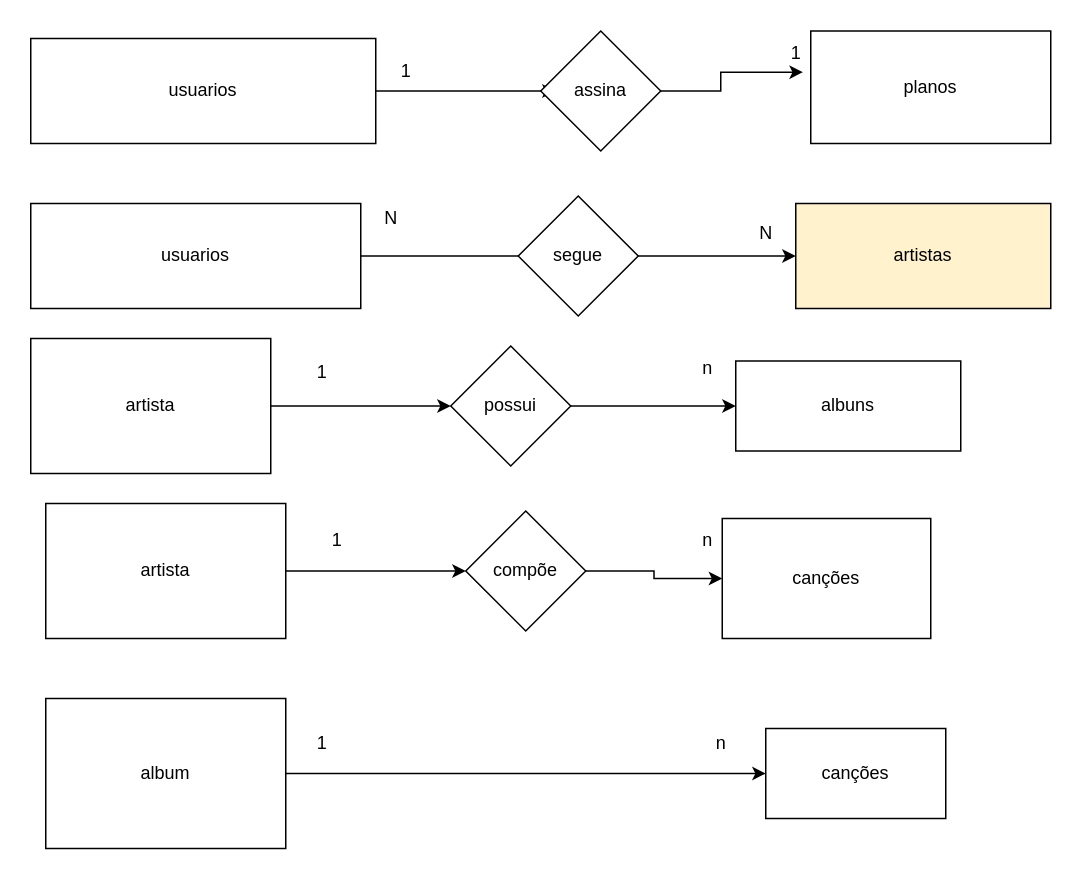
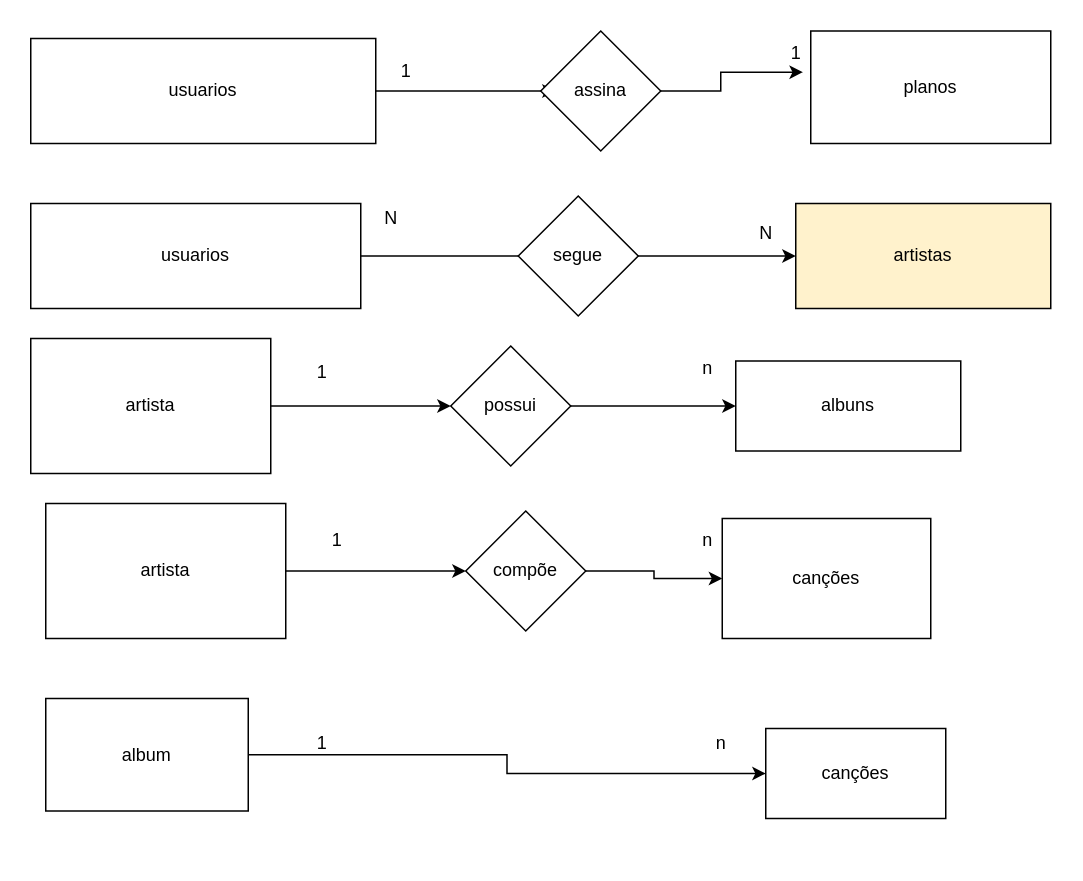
node "album": size 240x150 -> 203x113
